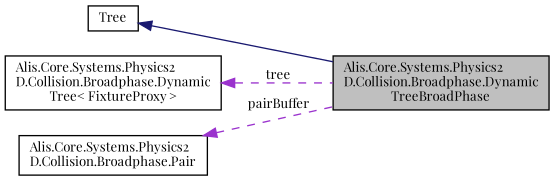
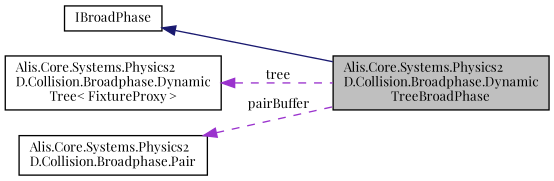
node "Tree": label "Tree" -> "IBroadPhase"
